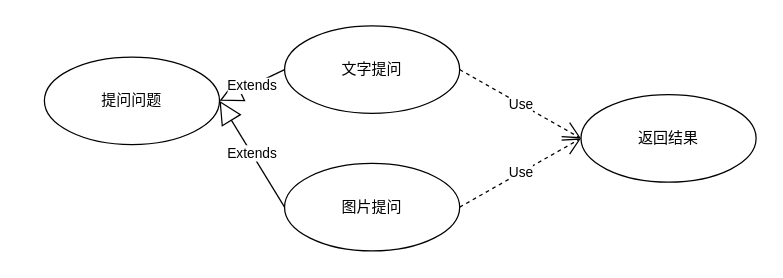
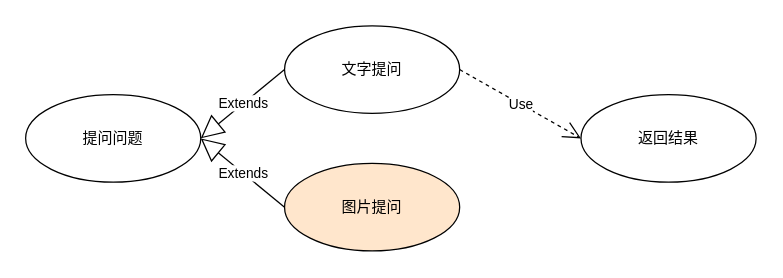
node "提问问题": moved (132, 101) -> (113, 138)
edge "图片提问" -> "返回结果": removed, label "Use"
node "图片提问": fillcolor #ffffff -> #ffe6cc
